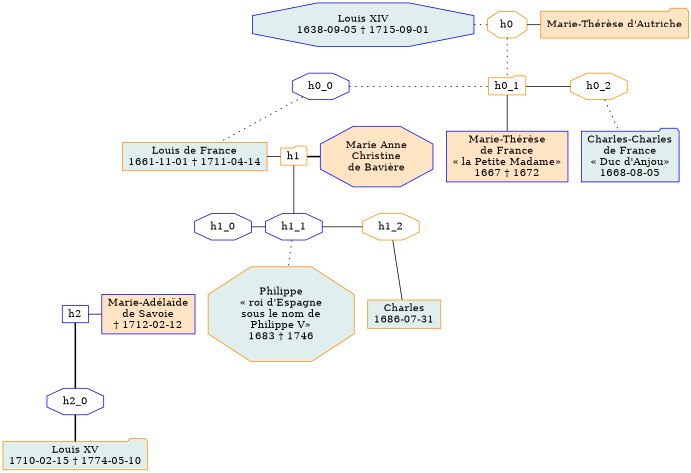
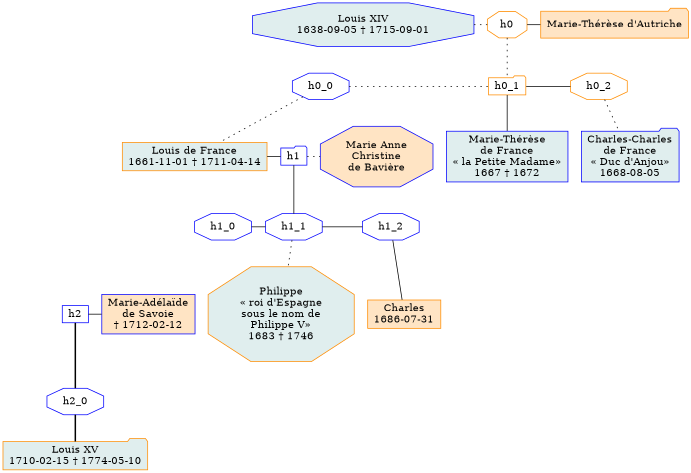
node "h1": color darkorange -> blue
edge "h1" -- "Marie Anne Christine de Bavière": style bold -> dotted
node "Marie-Thérèse de France « la Petite Madame» 1667 † 1672": fillcolor bisque -> azure2
node "h1_2": color darkorange -> blue
node "Charles 1686-07-31": fillcolor azure2 -> bisque
